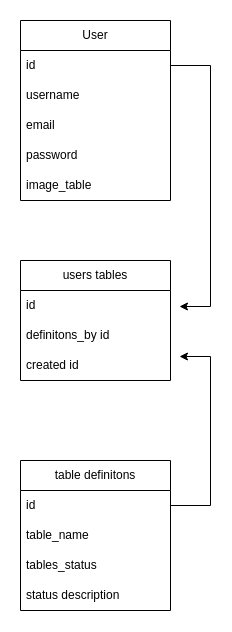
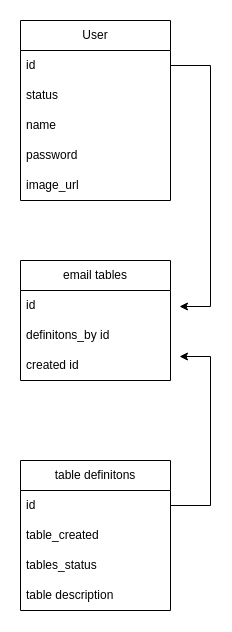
node "username": label "username" -> "status"
node "email": label "email" -> "name"
node "image_table": label "image_table" -> "image_url"
node "users tables": label "users tables" -> "email tables"
node "table_name": label "table_name" -> "table_created"
node "status description": label "status description" -> "table description"
